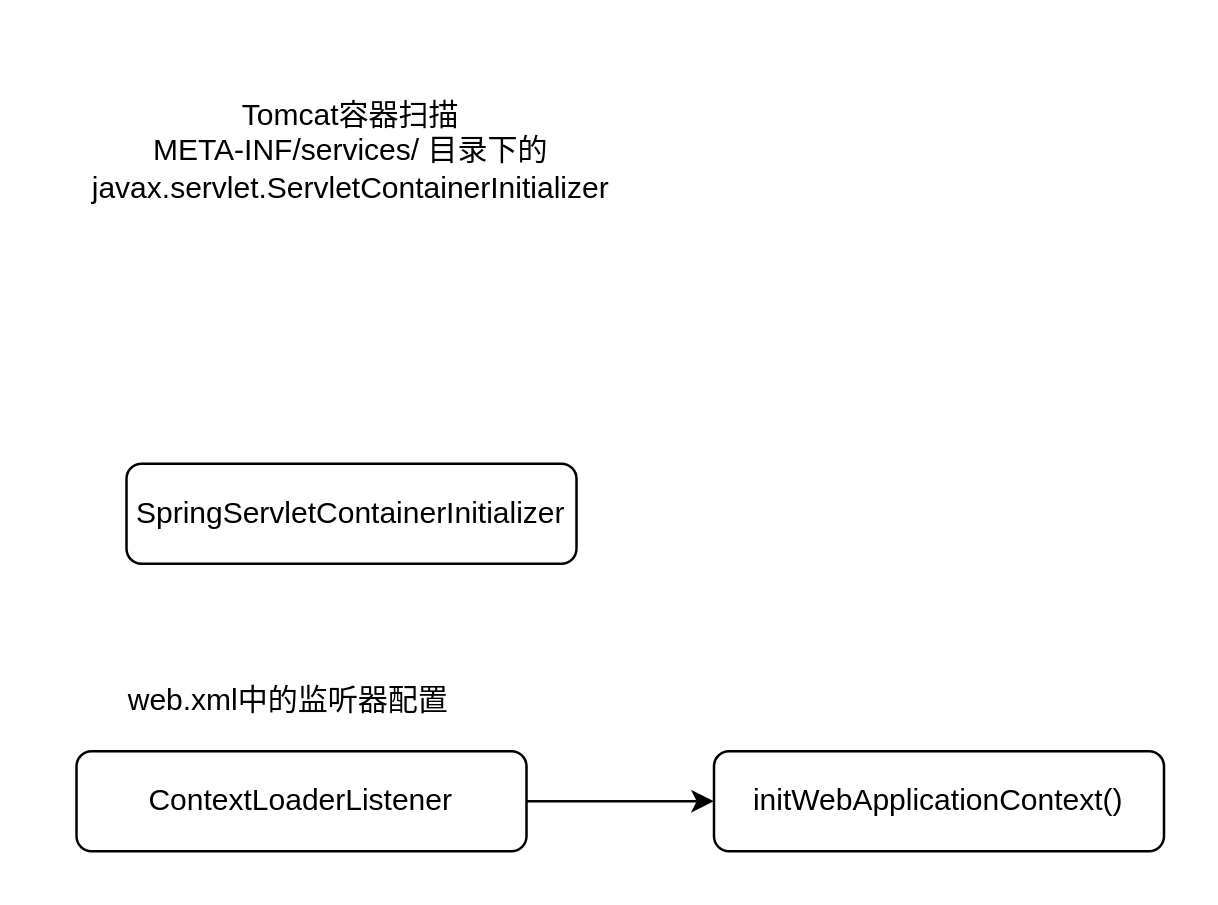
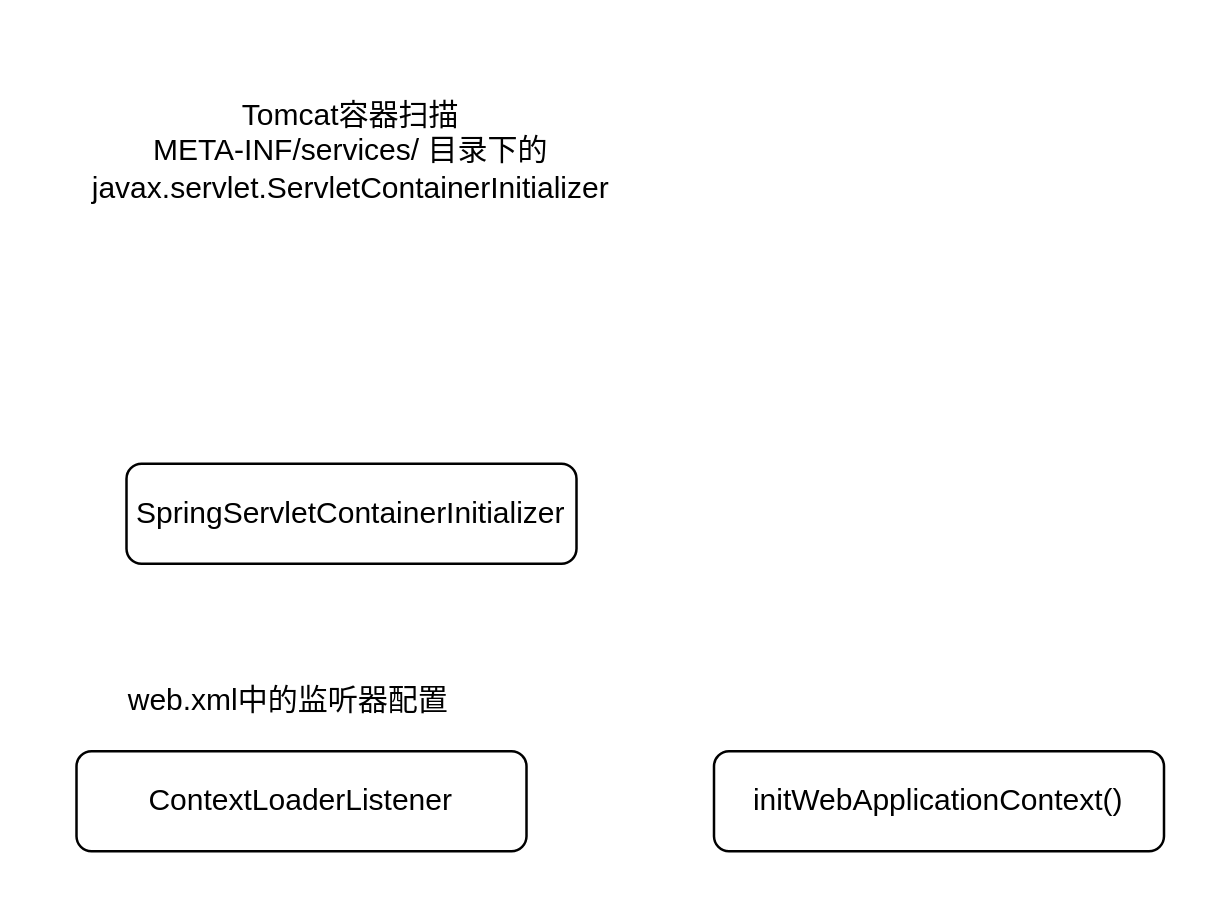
edge "ContextLoaderListener" -> "initWebApplicationContext()": removed
